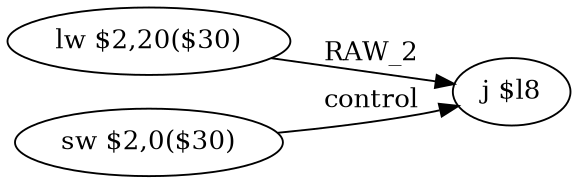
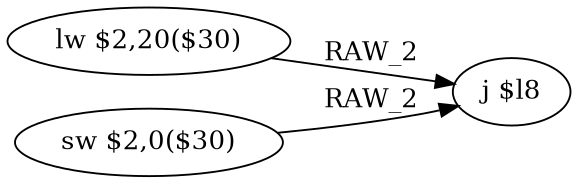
edge "sw $2,0($30)" -> "j $l8": label "control" -> "RAW_2"
